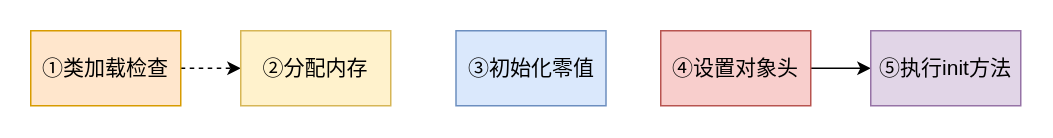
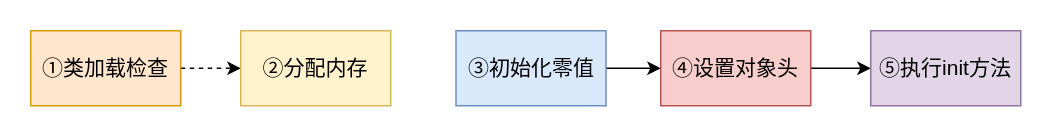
edge "③初始化零值" -> "④设置对象头": added
